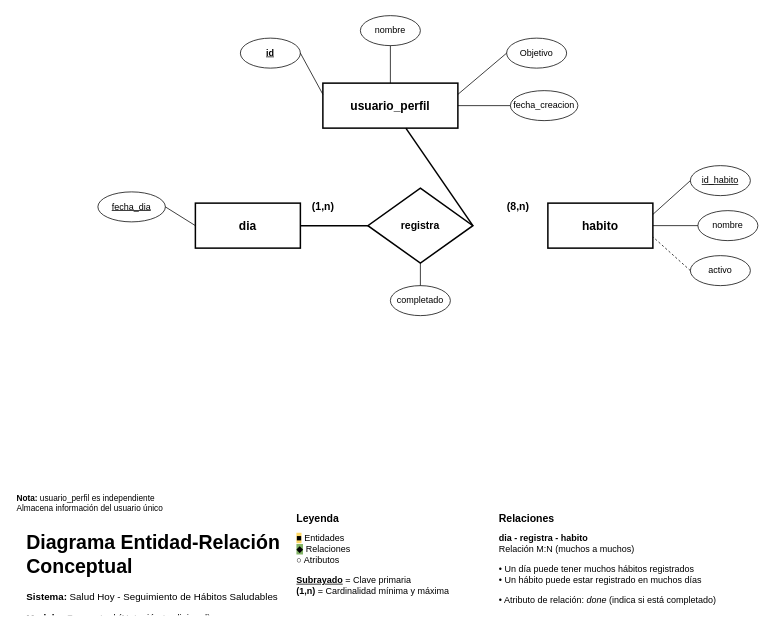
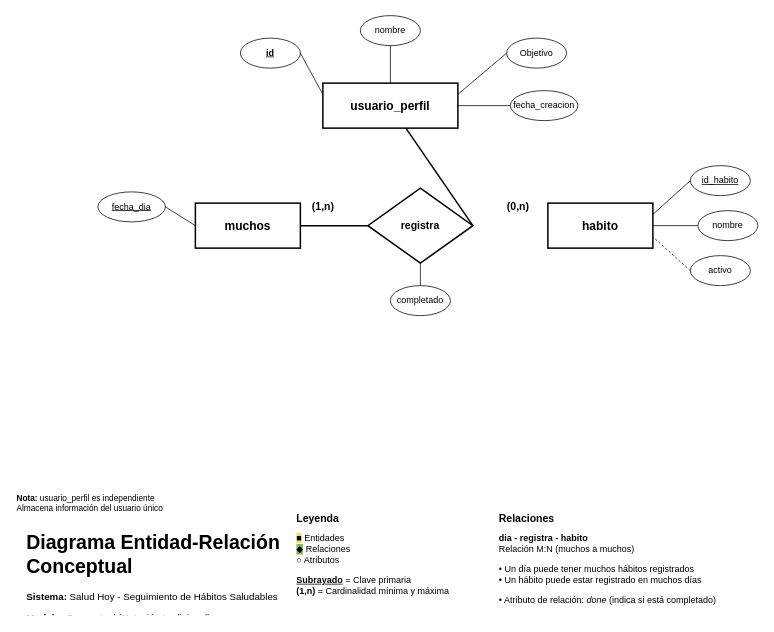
node "(8,n)": label "(8,n)" -> "(0,n)"
node "dia": label "dia" -> "muchos"
